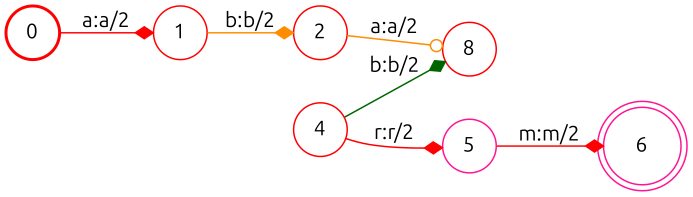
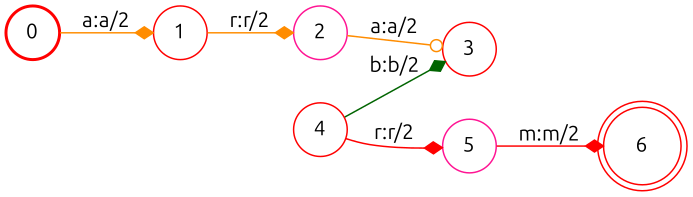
edge "1" -> "2": label "b:b/2" -> "r:r/2"
edge "0" -> "1": color red -> darkorange
node "2": color red -> deeppink
node "8": label "8" -> "3"
node "6": color deeppink -> red
